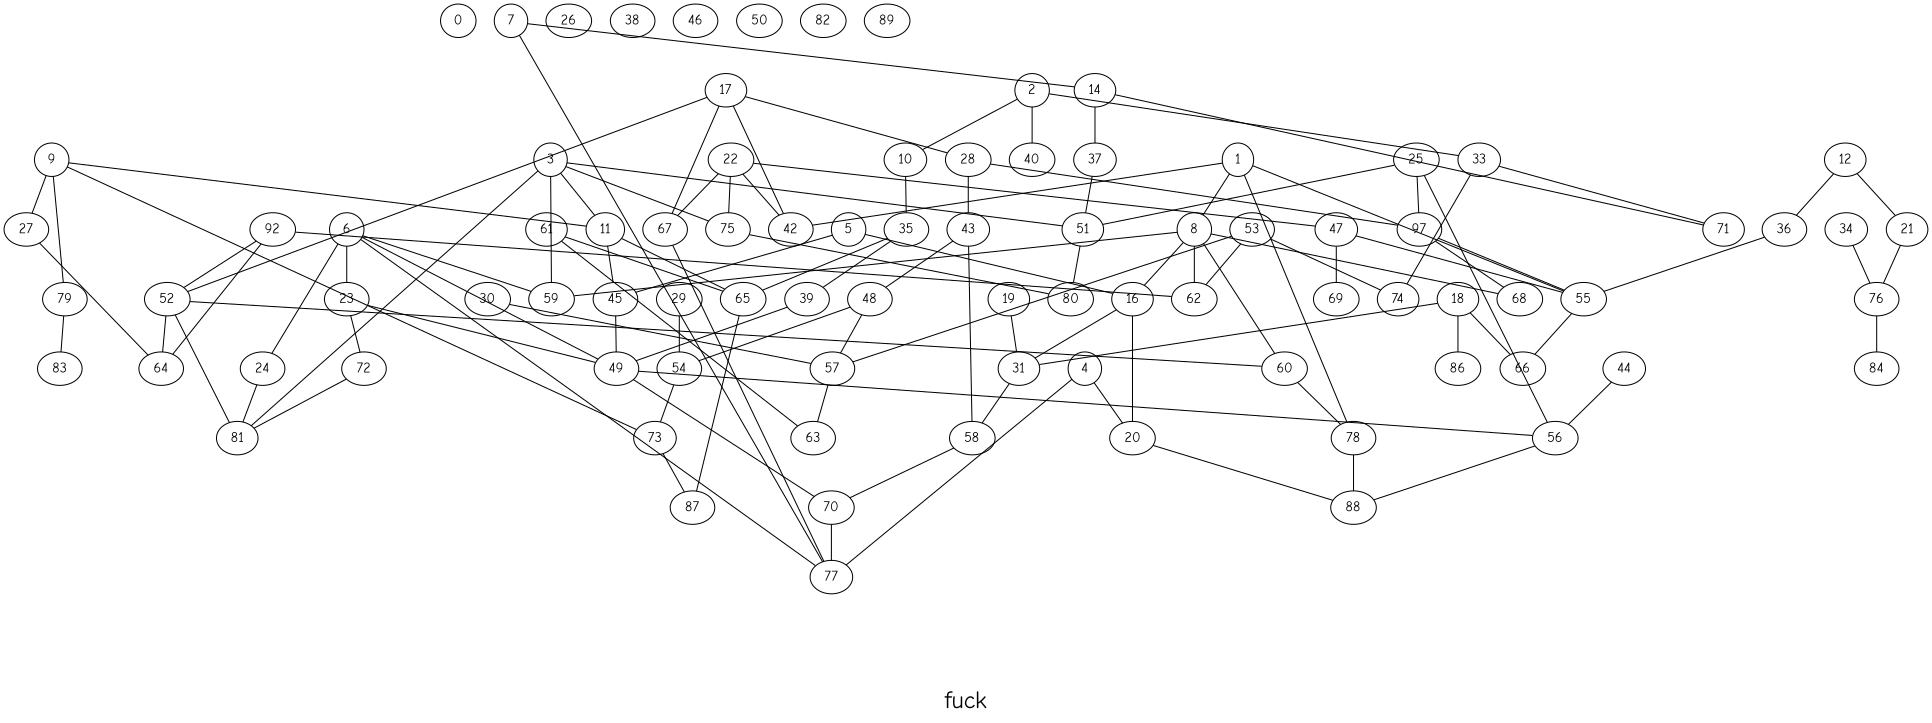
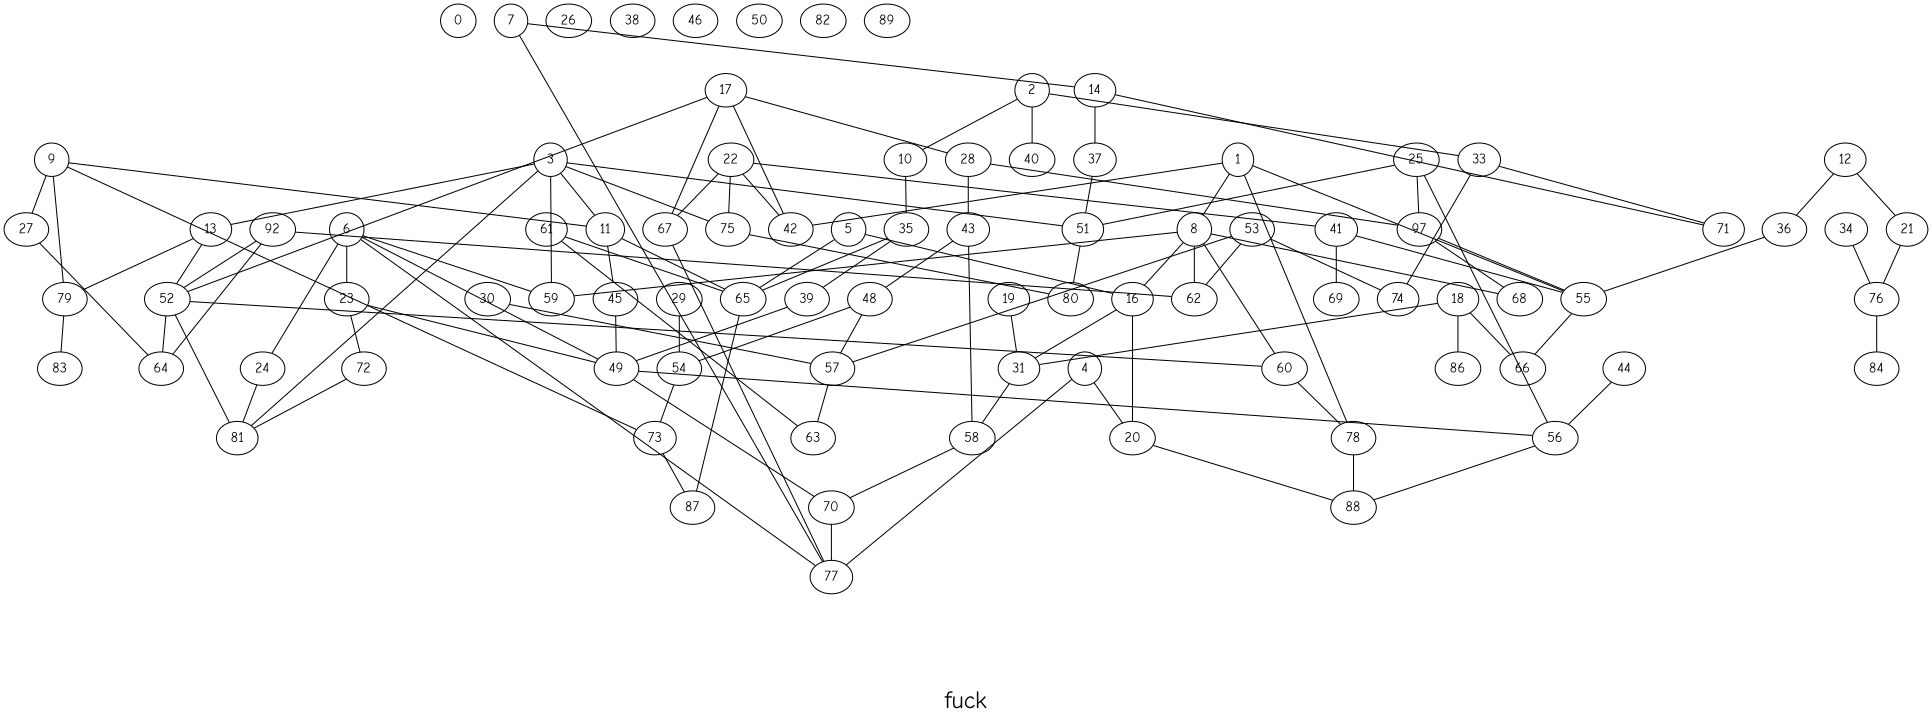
node "13": added
node "47": label "47" -> "41"
edge "5" -- "45": now "5" -- "65"
